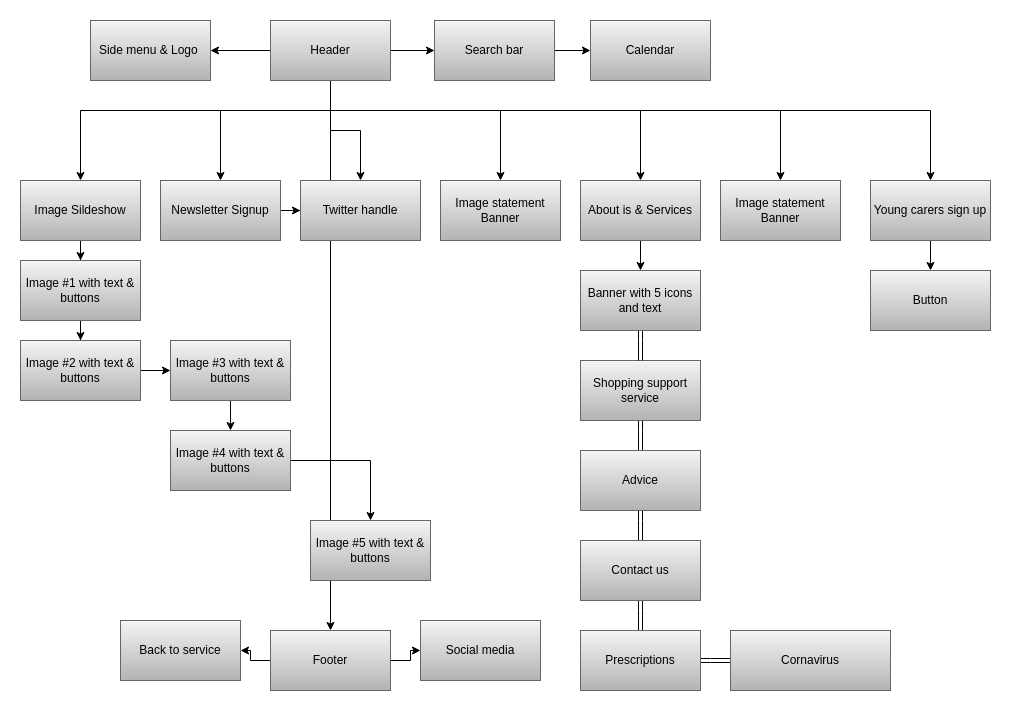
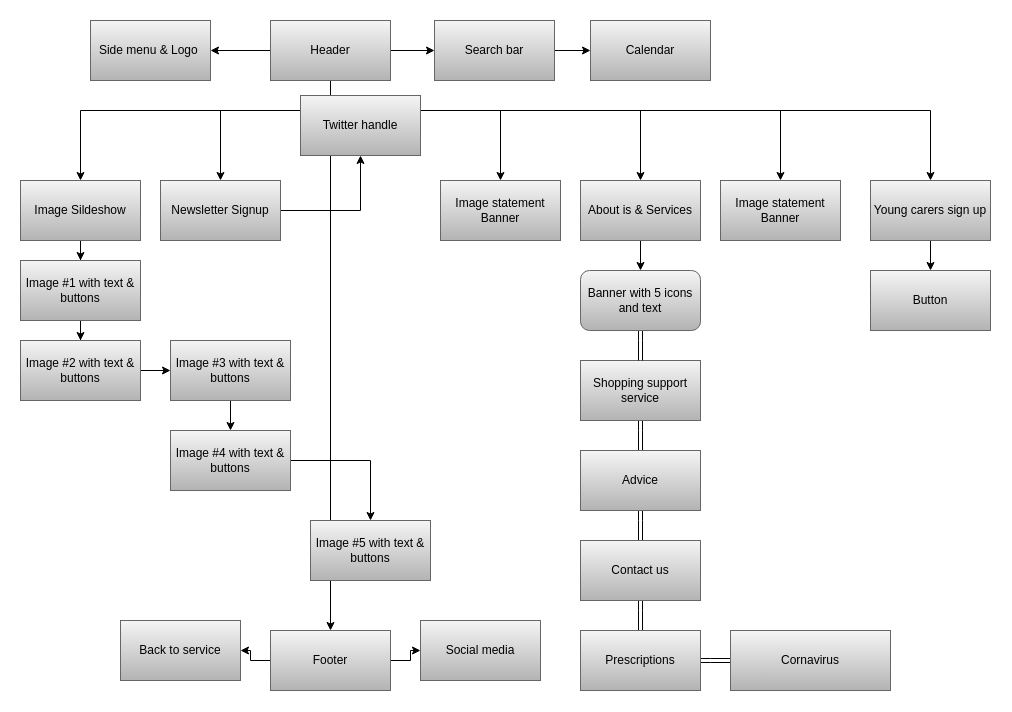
node "Twitter handle": moved (361, 211) -> (361, 126)
node "Banner with 5 icons and text": shape rectangle -> rounded rectangle
